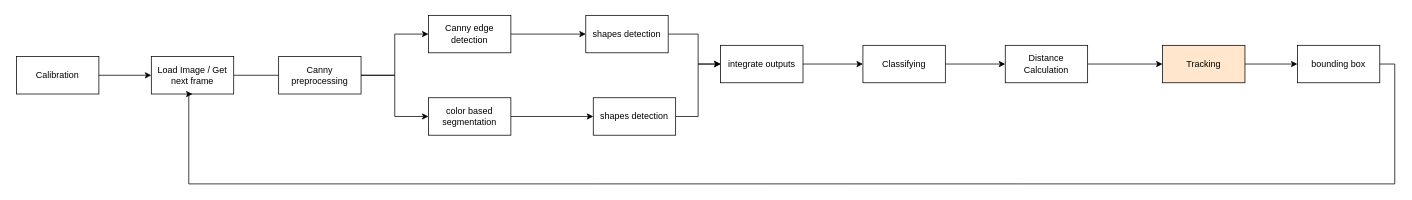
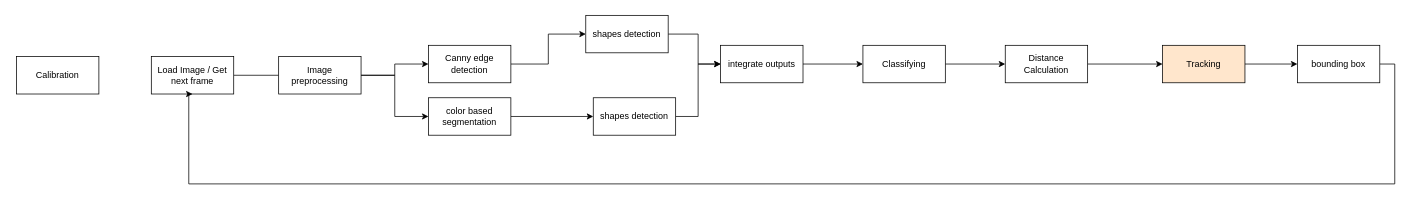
node "Canny edge detection": moved (469, 34) -> (469, 64)
edge "Calibration" -> "Load Image / Get next frame": removed
node "Canny preprocessing": label "Canny preprocessing" -> "Image preprocessing"
